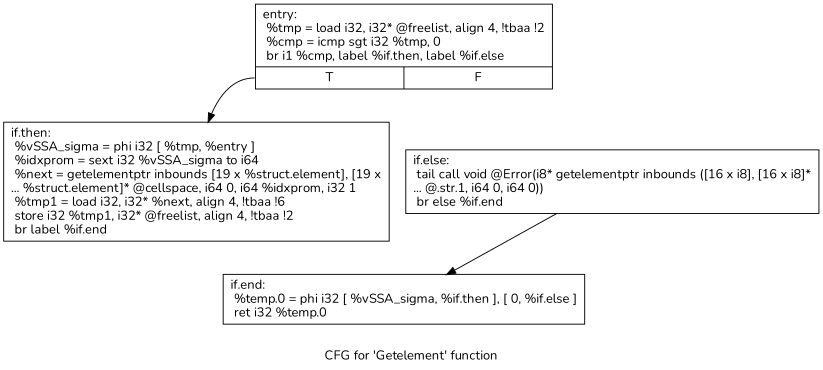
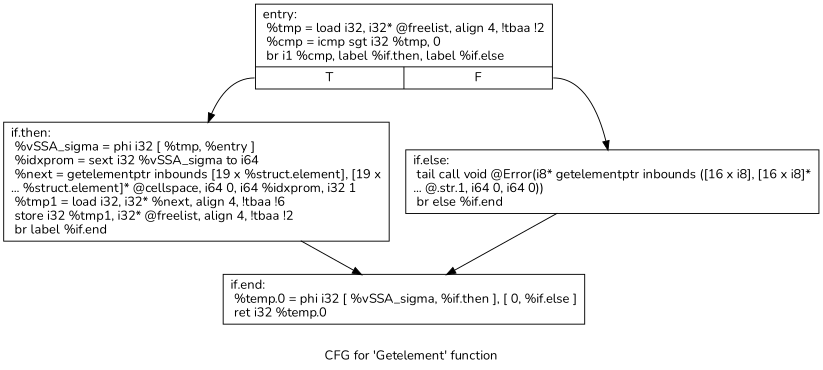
edge "entry:" -> "if.else:": added
edge "if.then:" -> "if.end:": added
